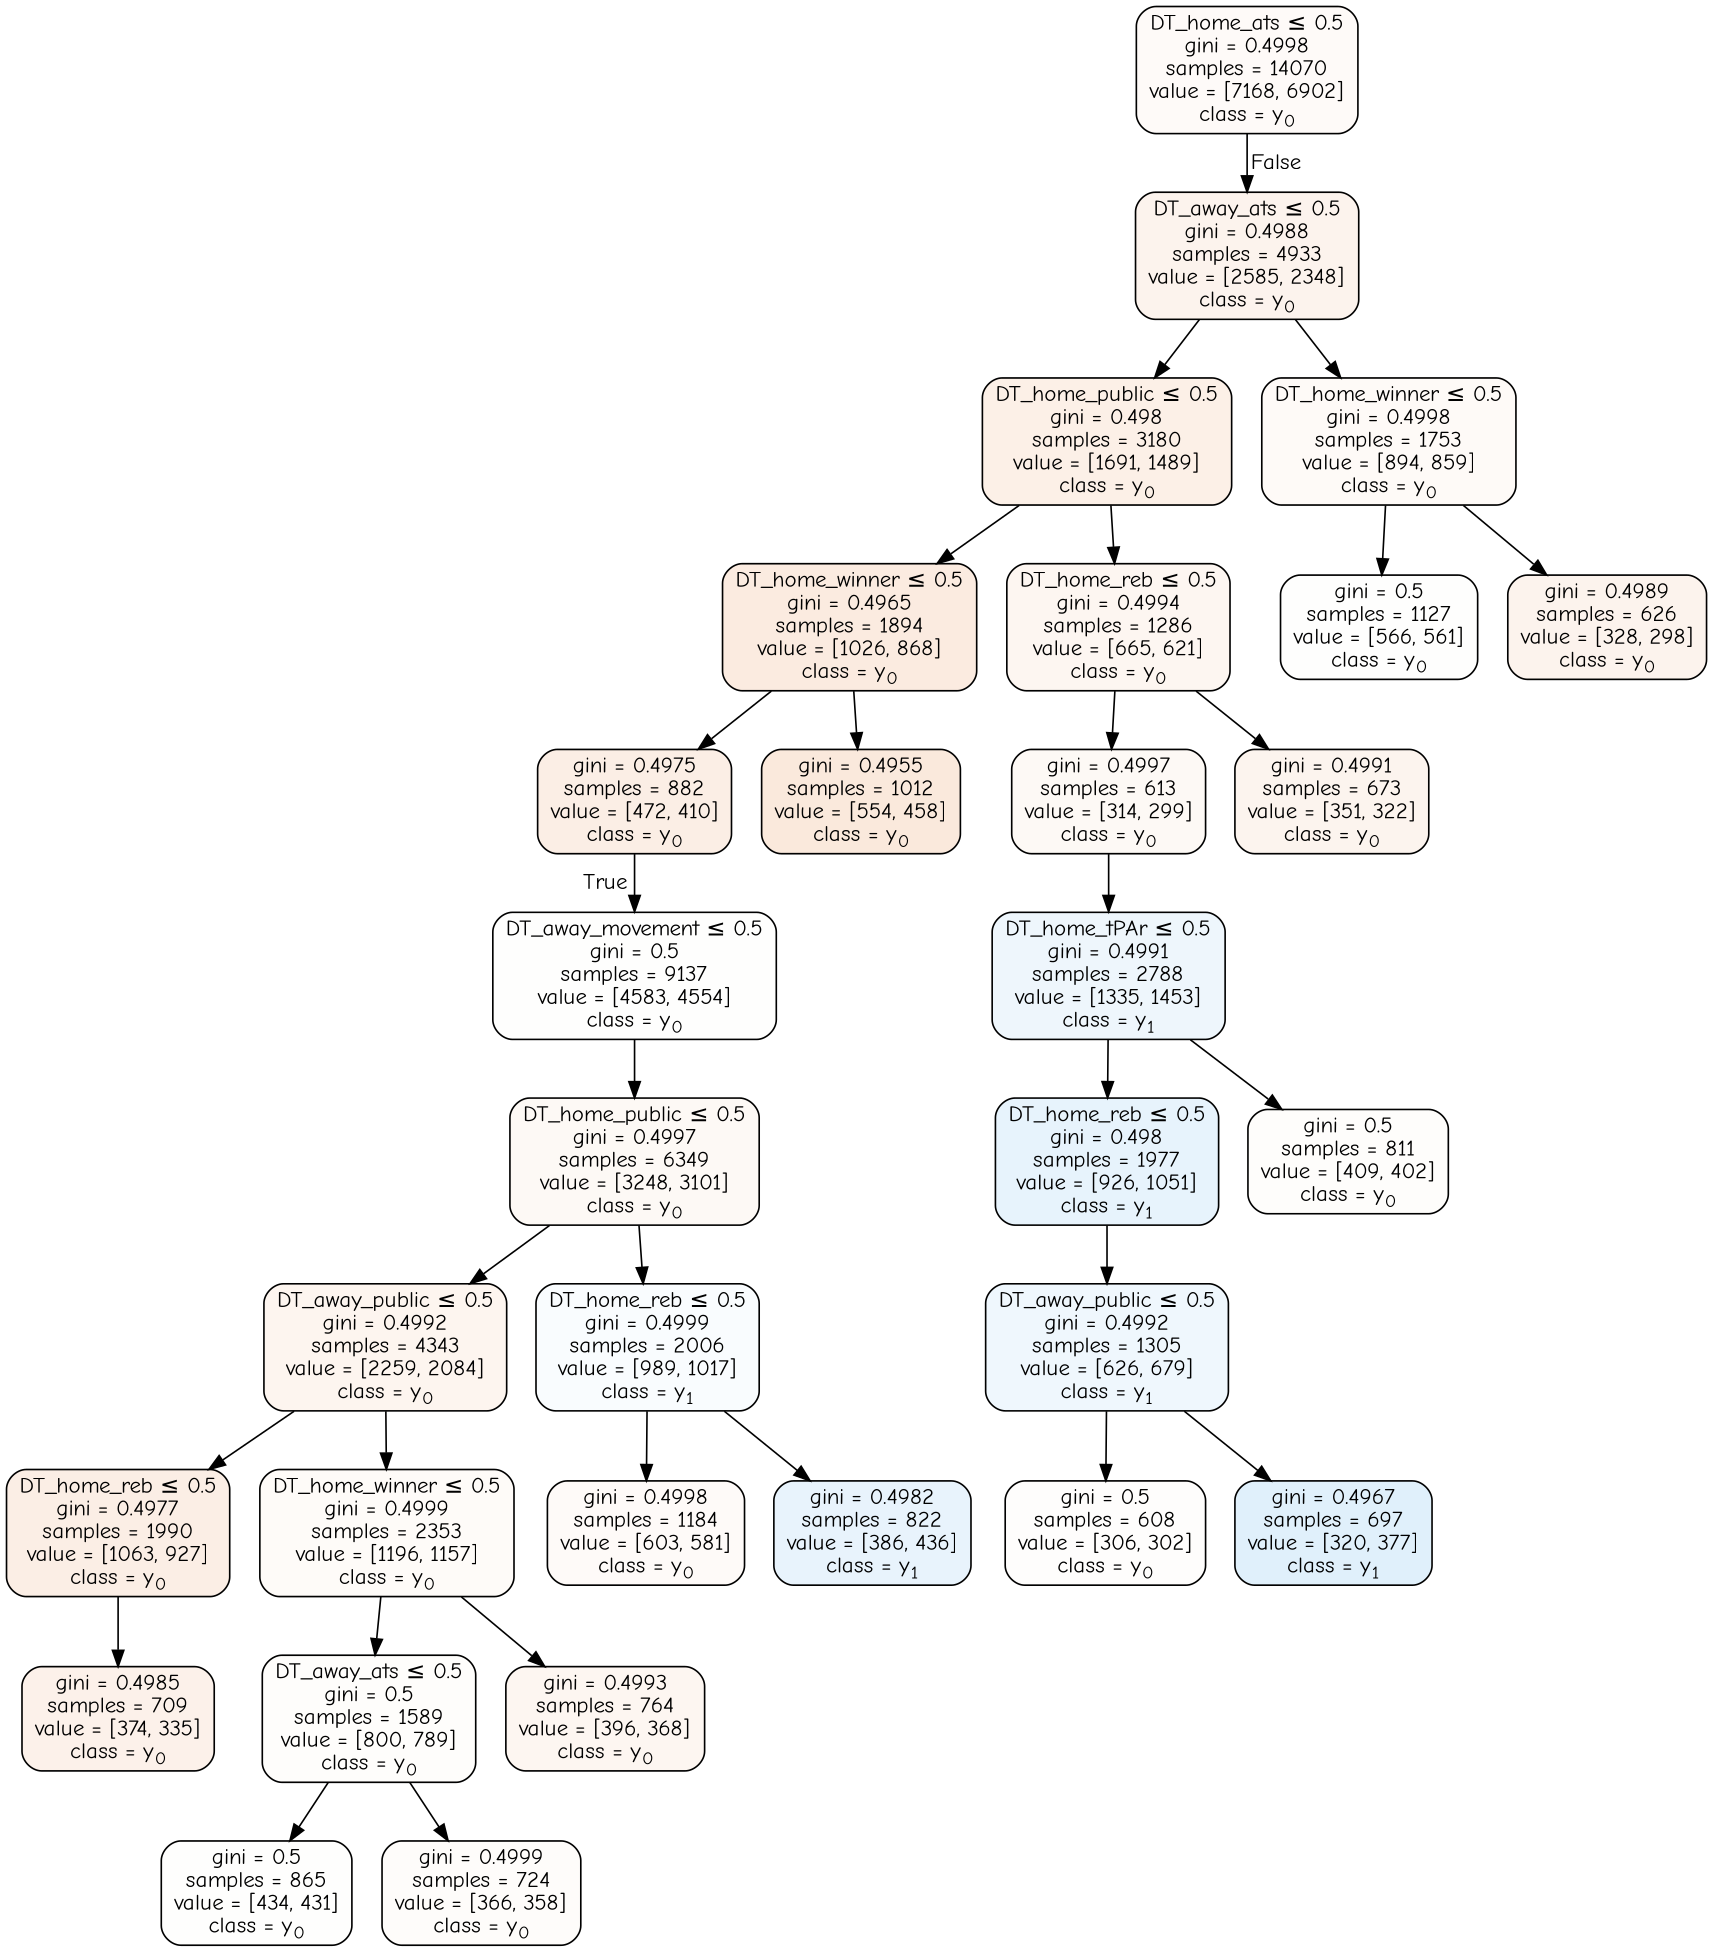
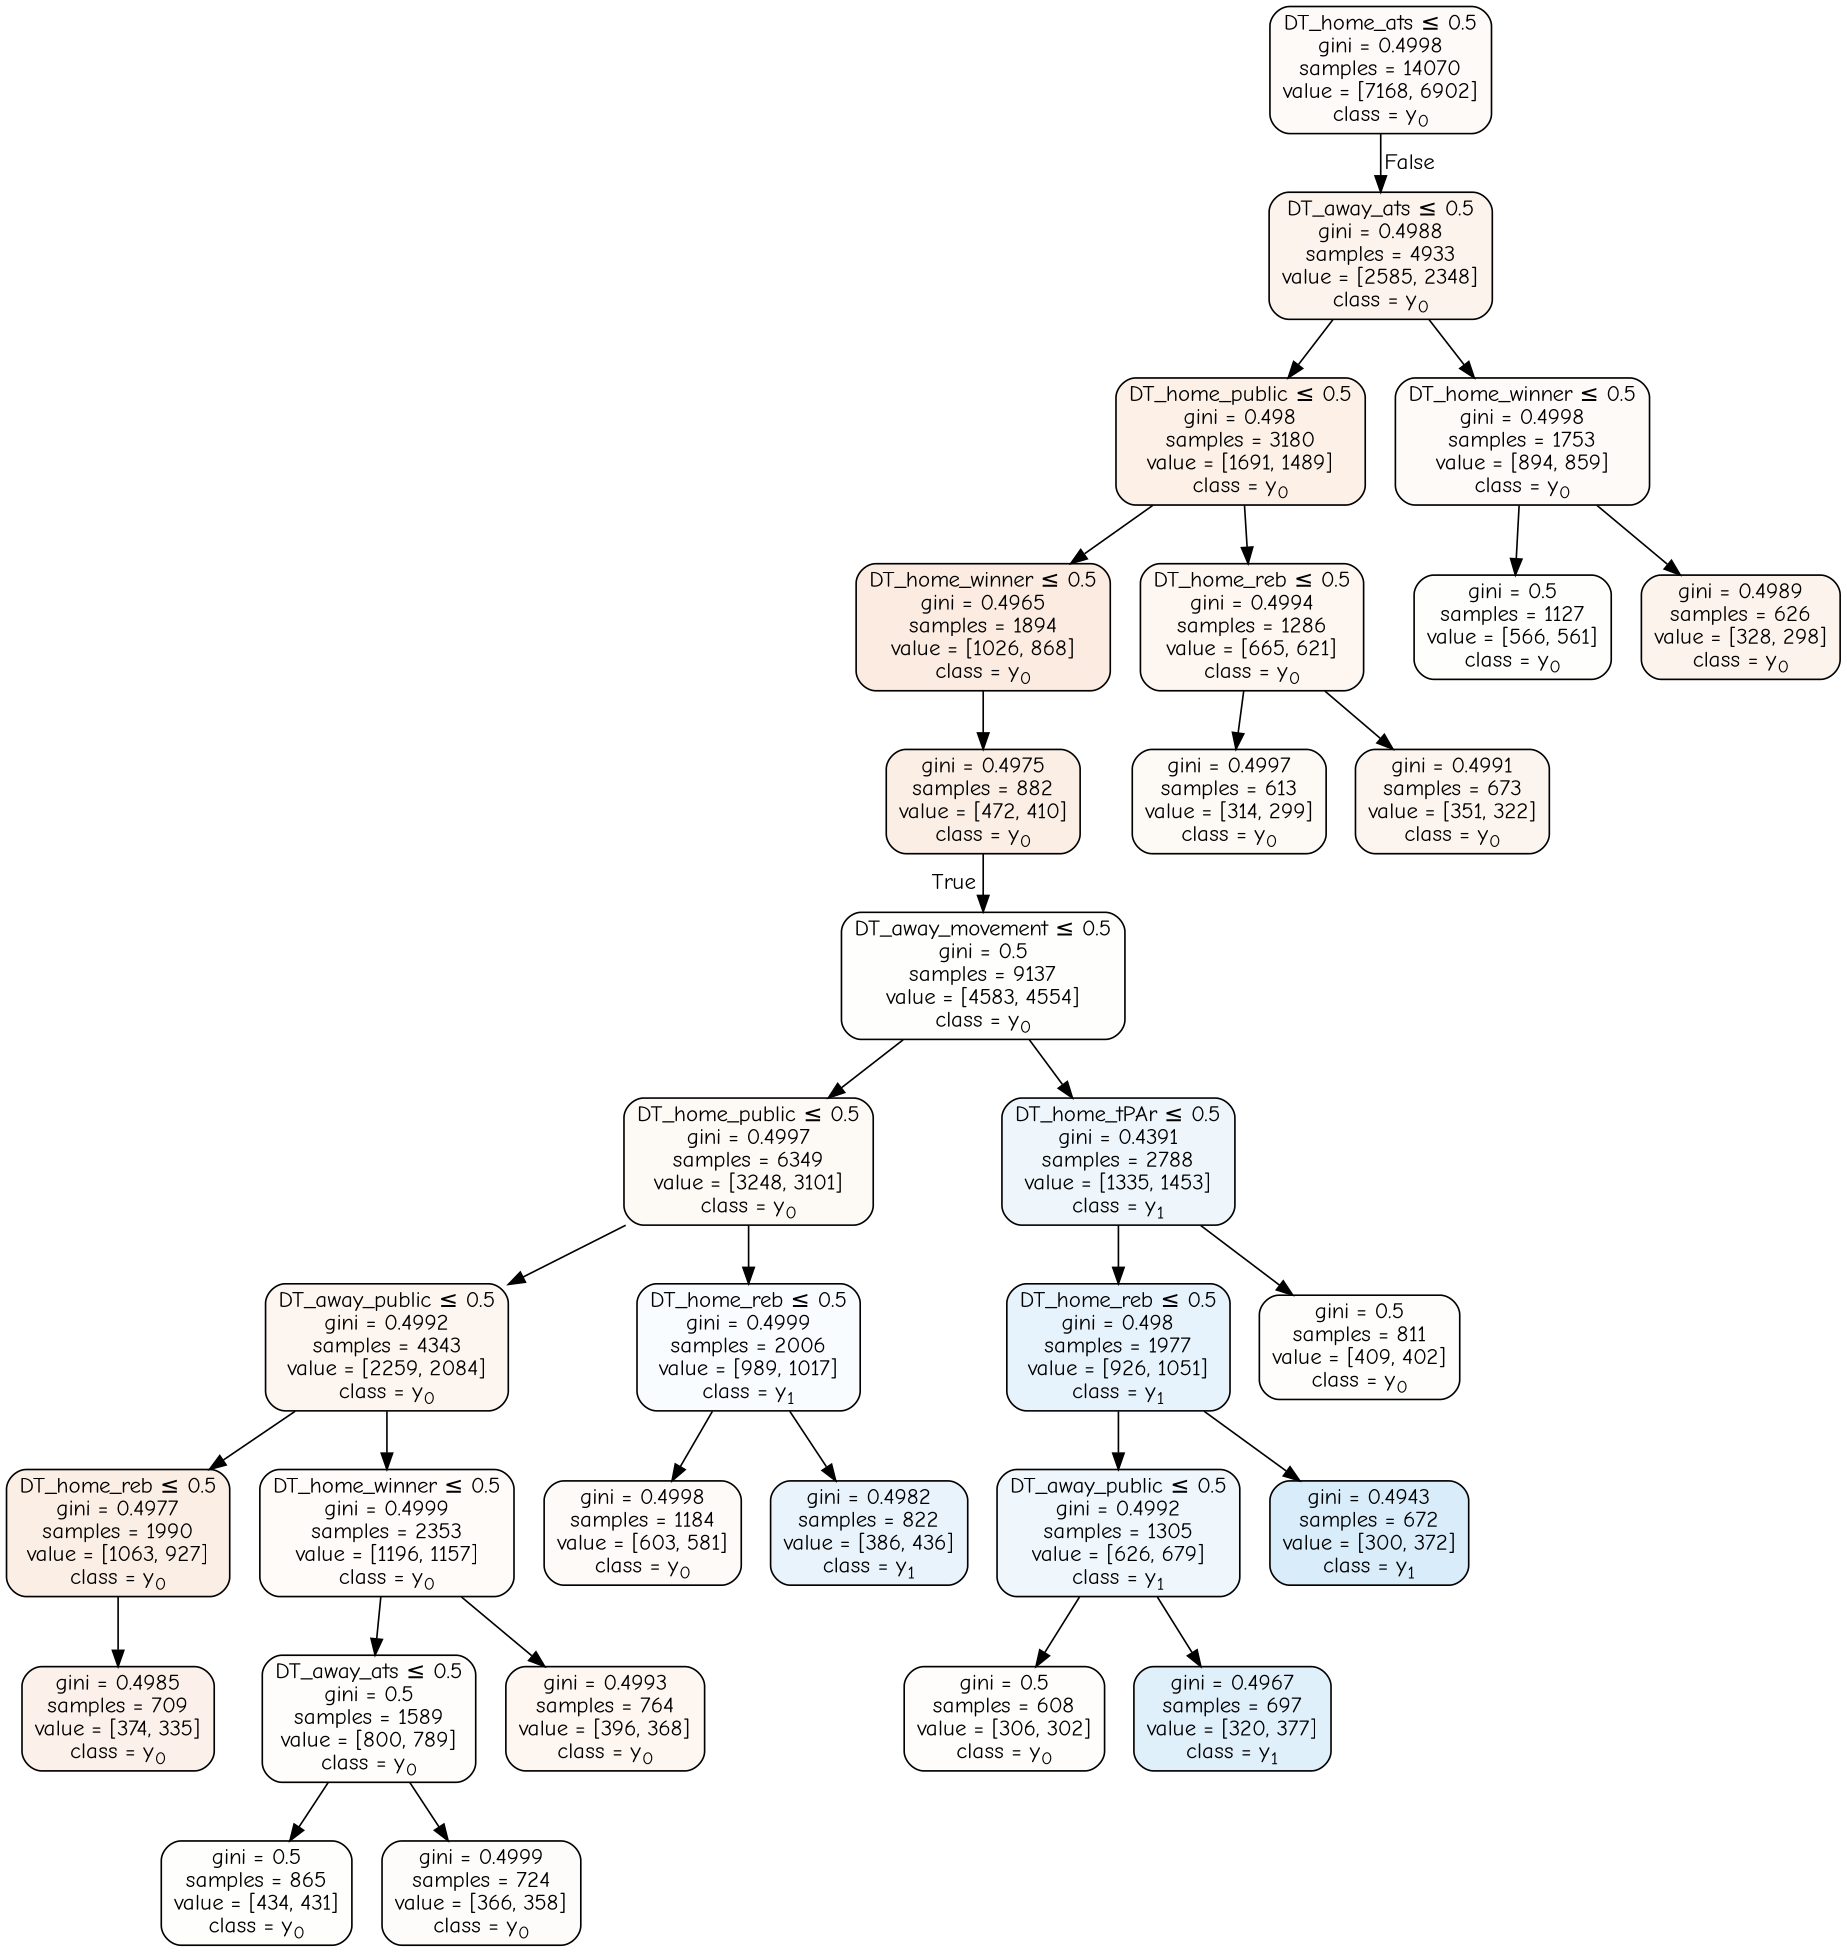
node "gini = 0.4955": removed
edge "gini = 0.4997" -> "DT_home_tPAr ≤ 0.5": now "DT_away_movement ≤ 0.5" -> "DT_home_tPAr ≤ 0.5"
node "DT_home_tPAr ≤ 0.5": text "gini = 0.4991" -> "gini = 0.4391"
node "gini = 0.4943": added
